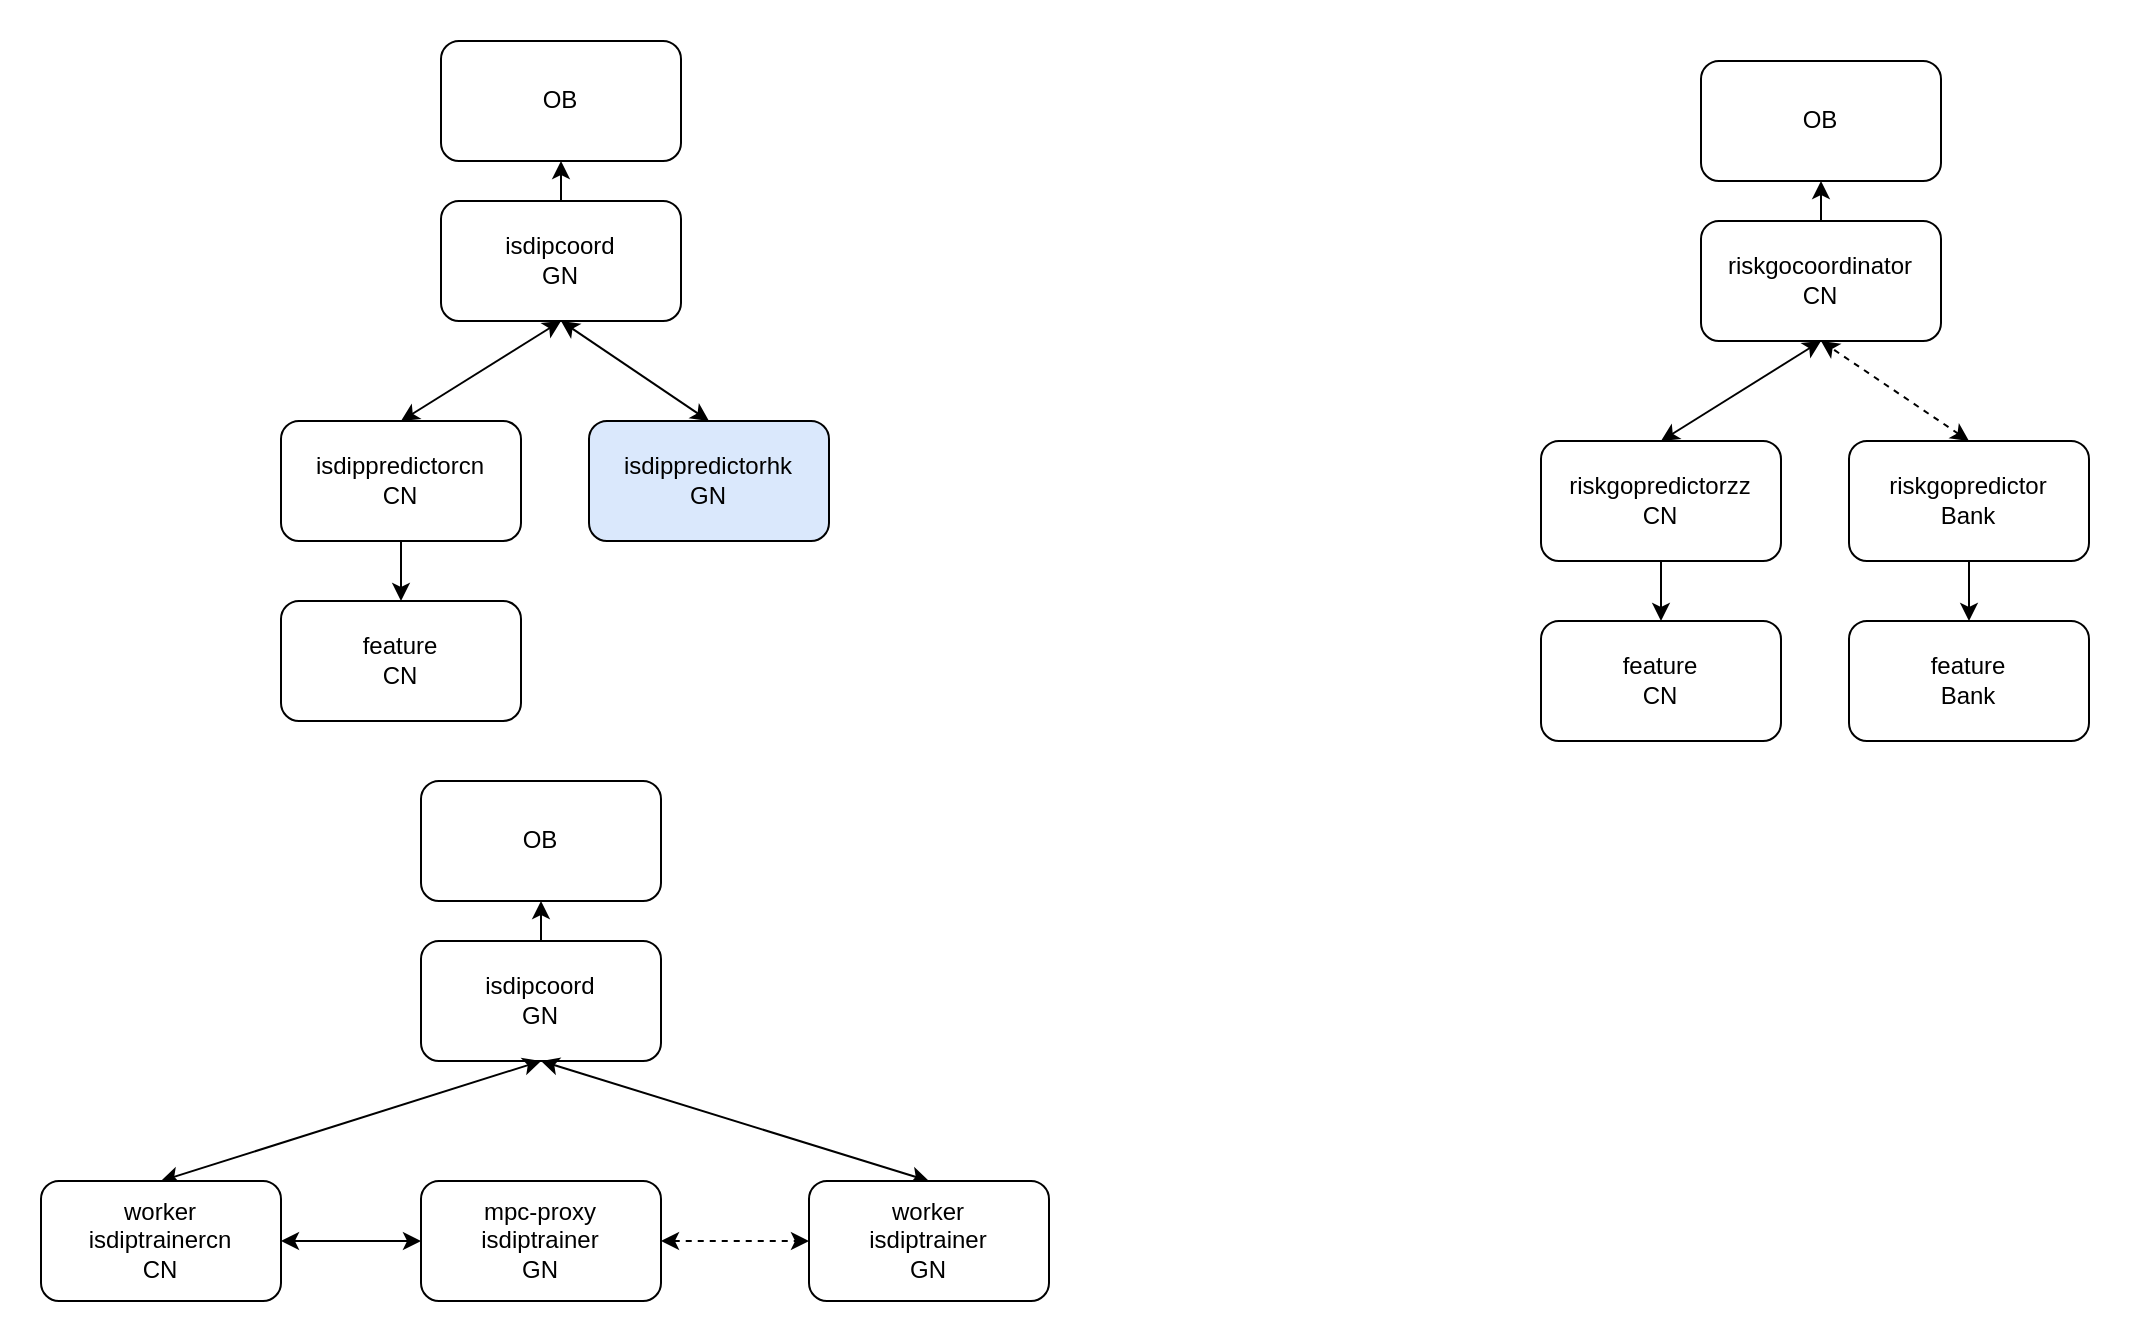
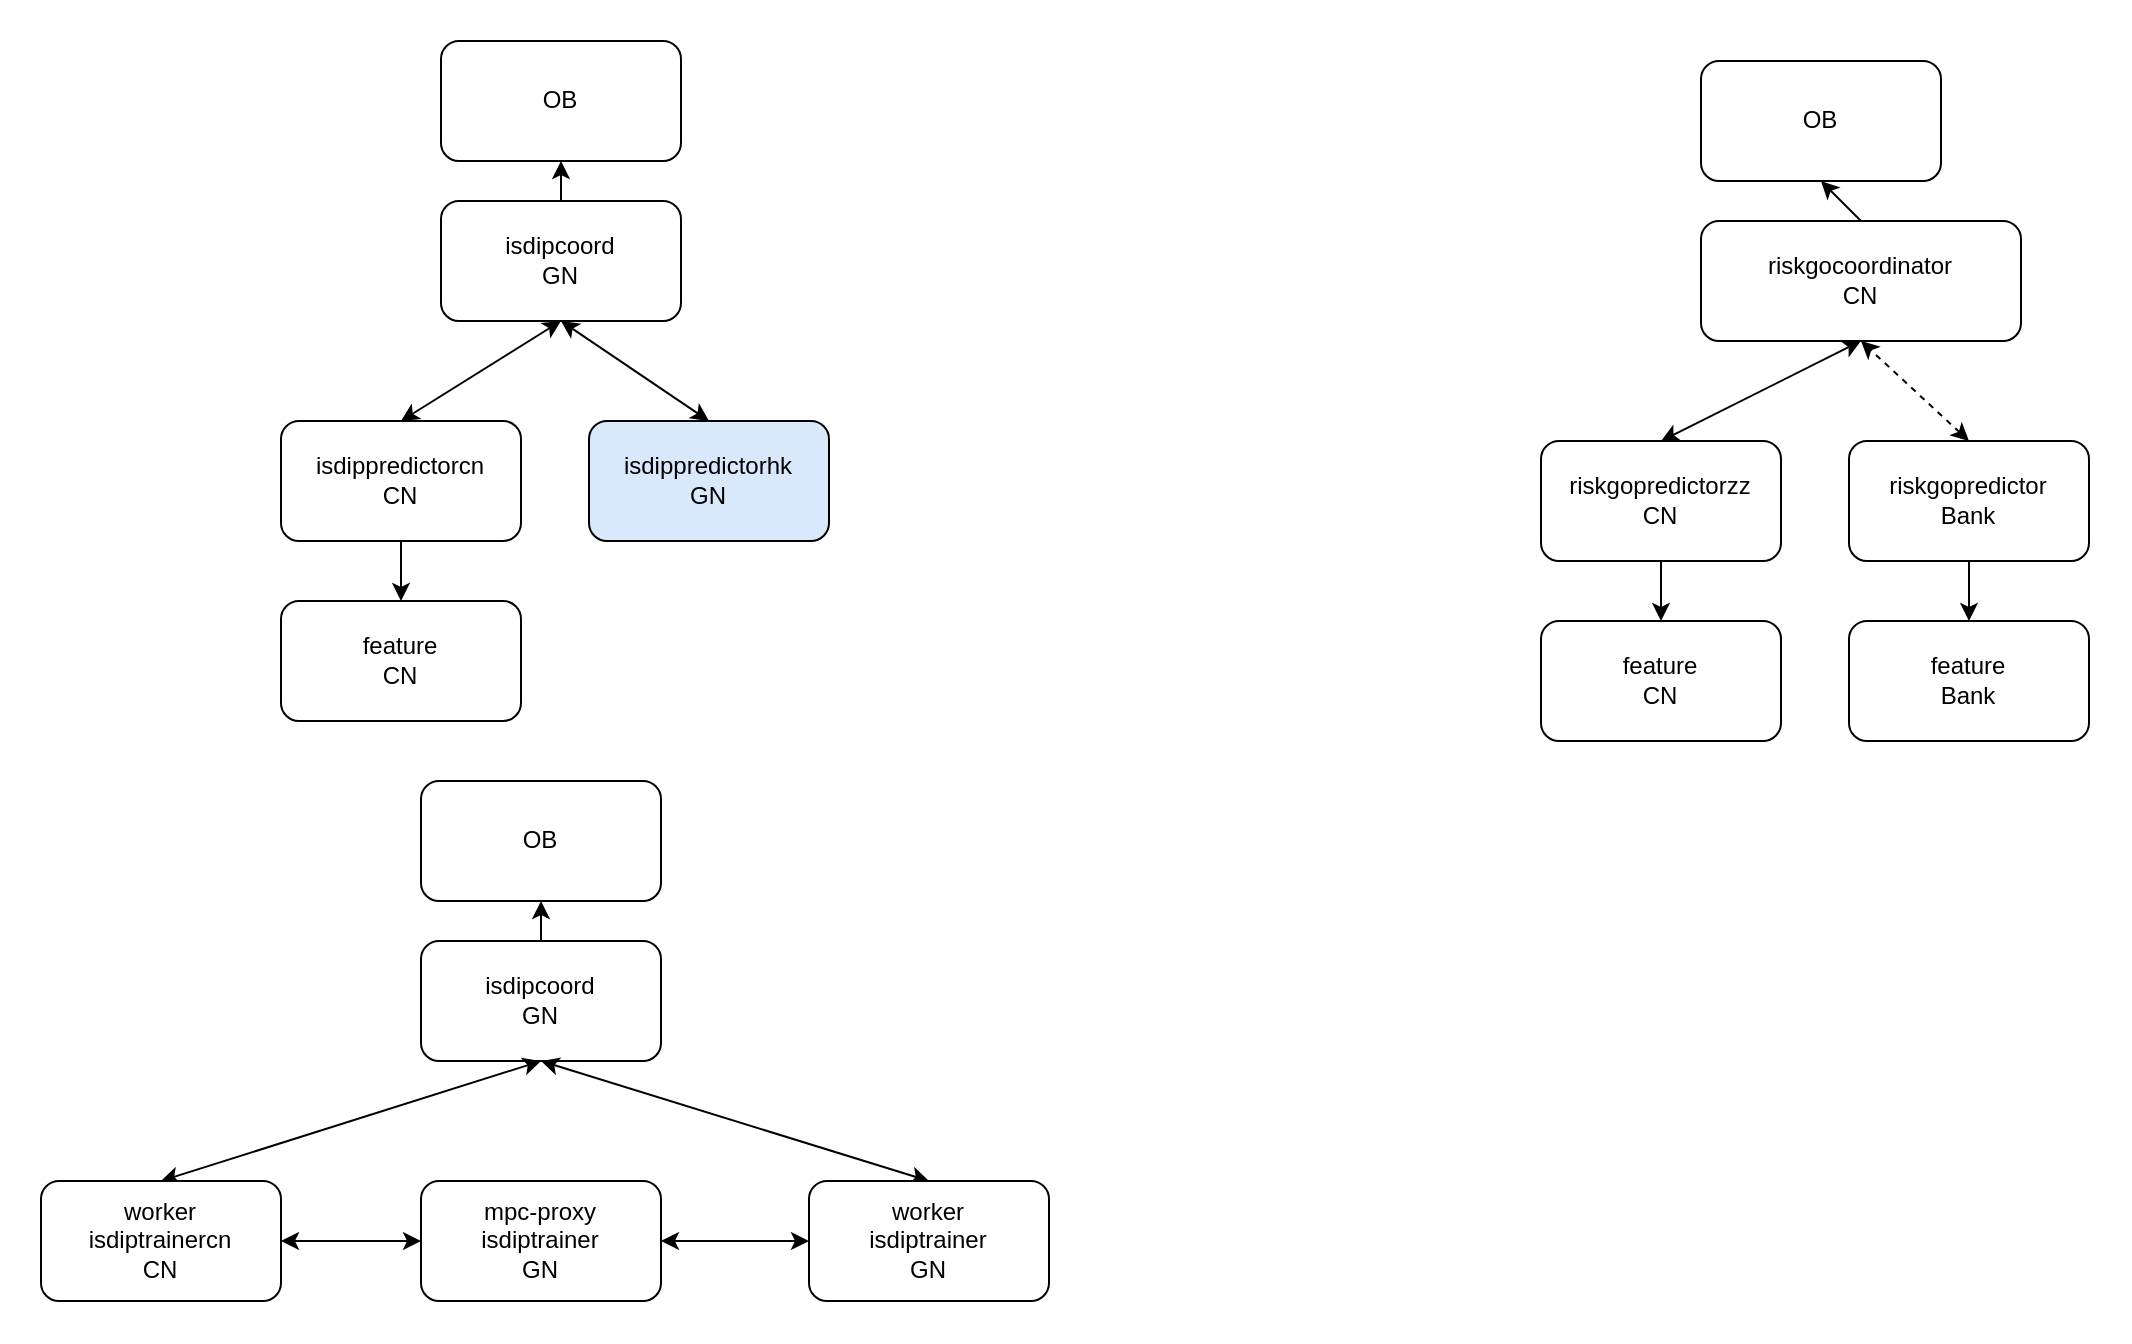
node "riskgocoordinator CN": size 240x120 -> 320x120
edge "mpc-proxy isdiptrainer GN" -- "worker isdiptrainer GN": style dashed -> solid
